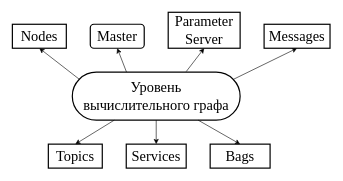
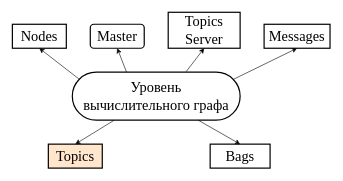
node "Parameter Server": label "Parameter Server" -> "Topics Server"
edge "Уровень вычислительного графа" -> "Services": removed
node "Topics": fillcolor #ffffff -> #ffe6cc
node "Services": removed
